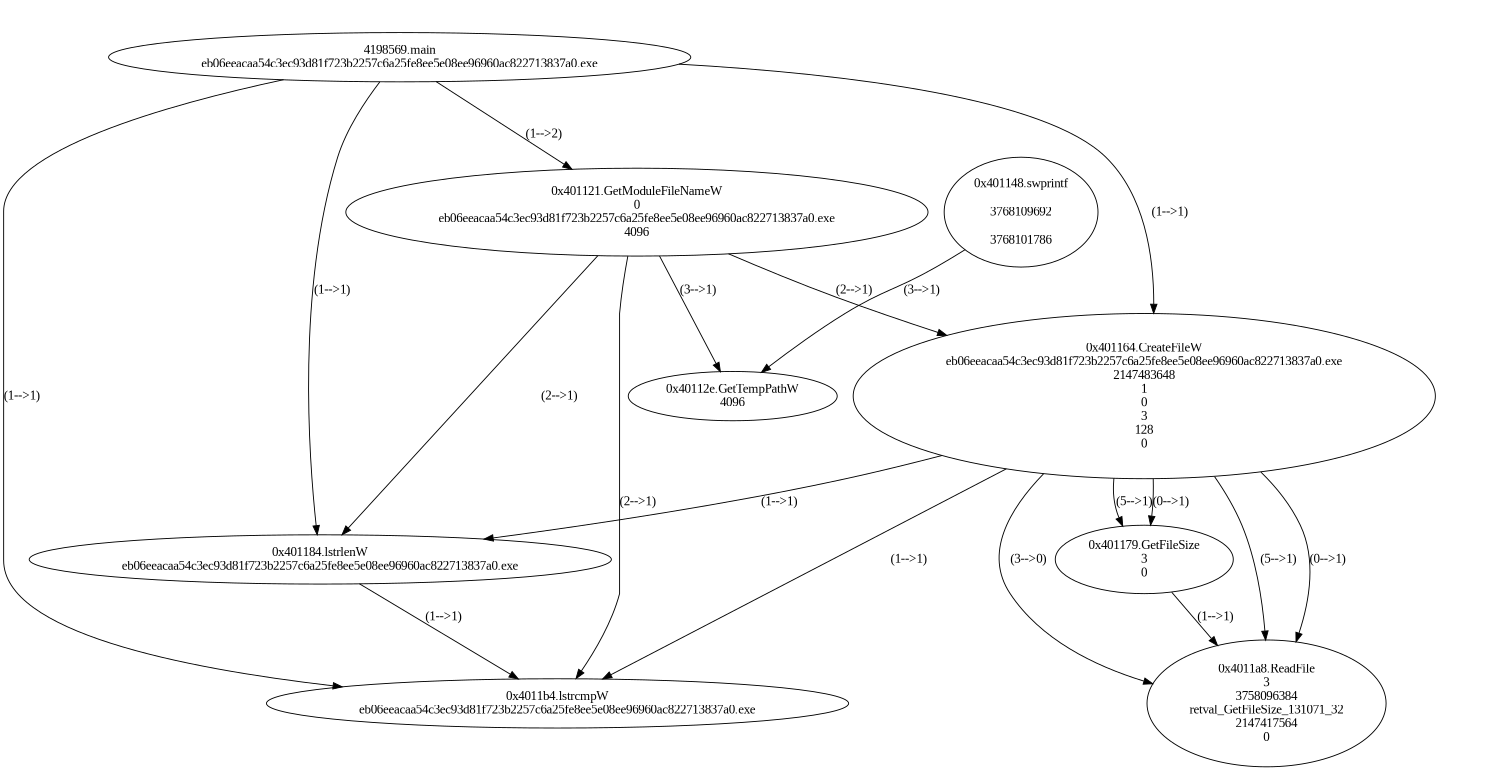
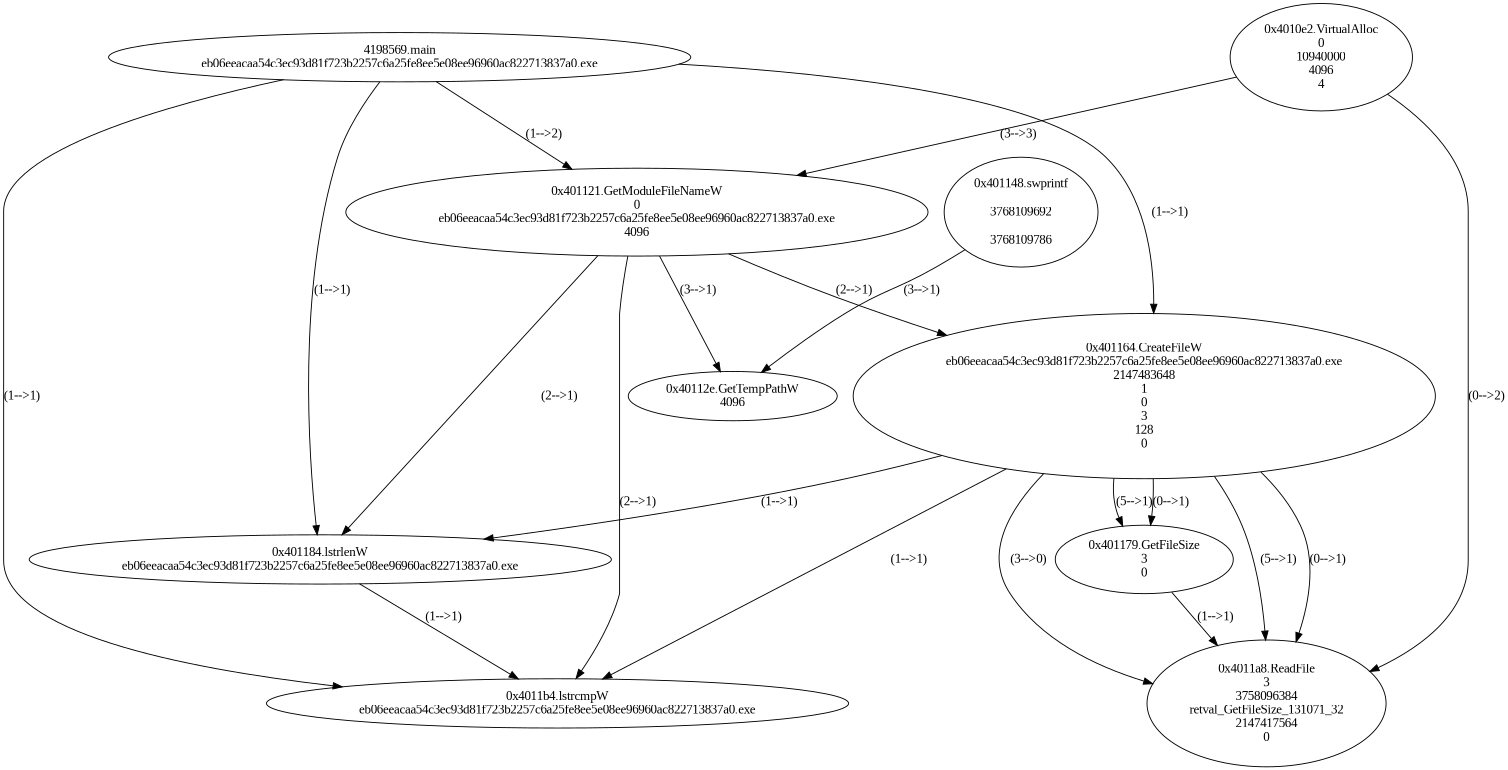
node "0x4010e2.VirtualAlloc 0 10940000 4096 4": added
node "0x401148.swprintf 3768109692 3768101786": label "0x401148.swprintf 3768109692 3768101786" -> "0x401148.swprintf 3768109692 3768109786"
